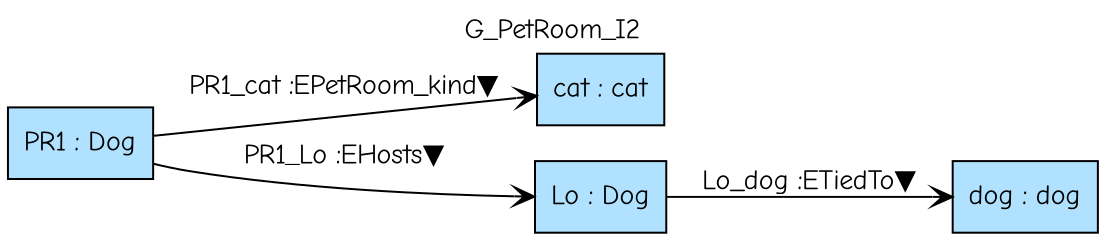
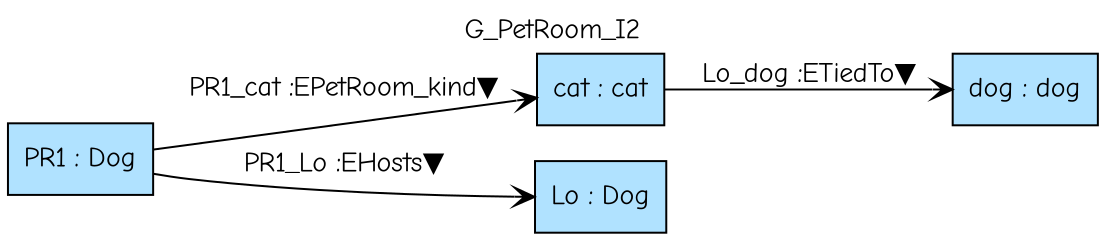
edge "Lo : Dog" -> "dog : dog": now "cat : cat" -> "dog : dog"
